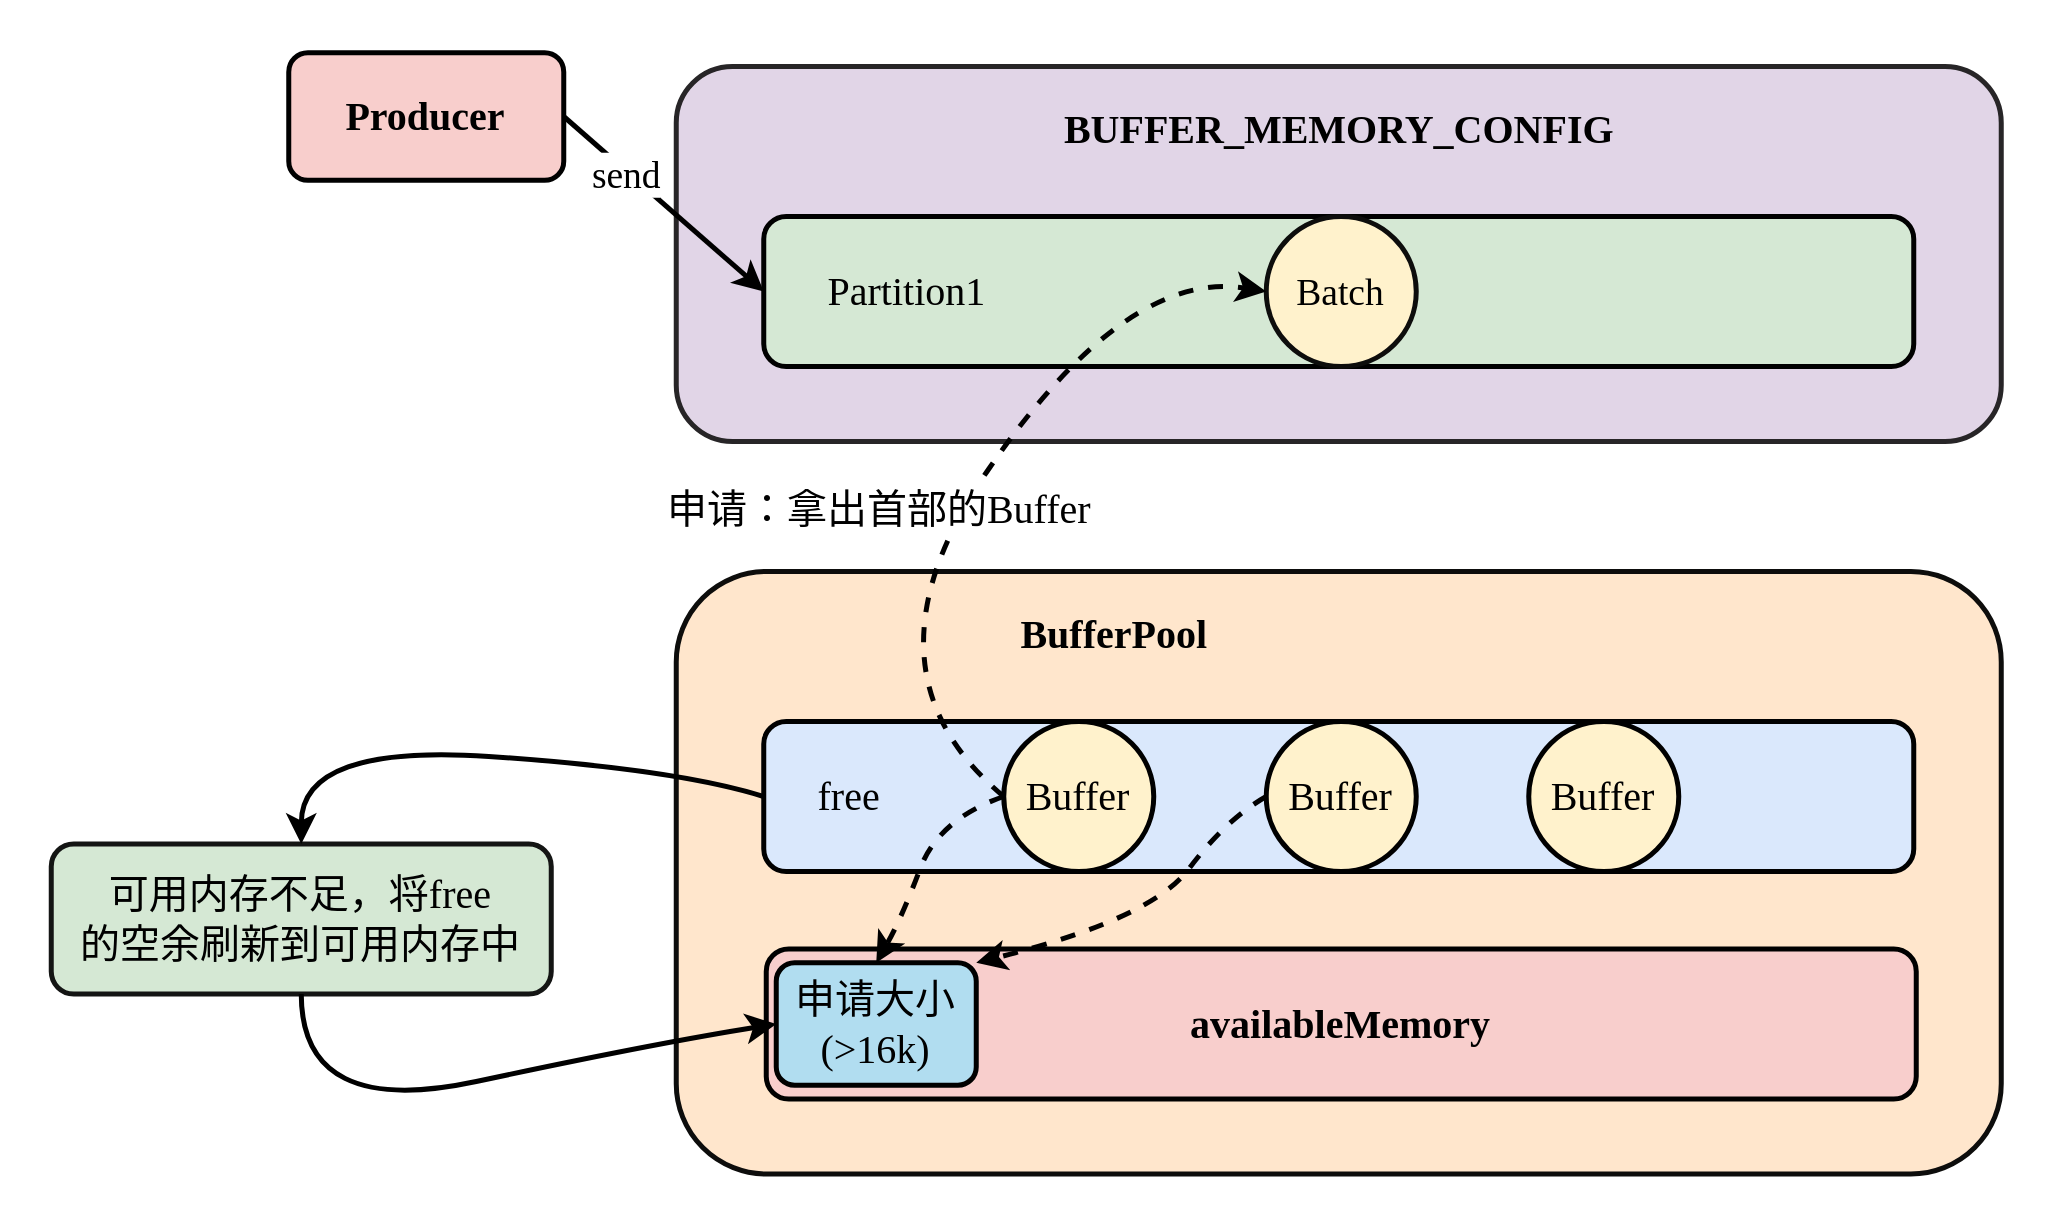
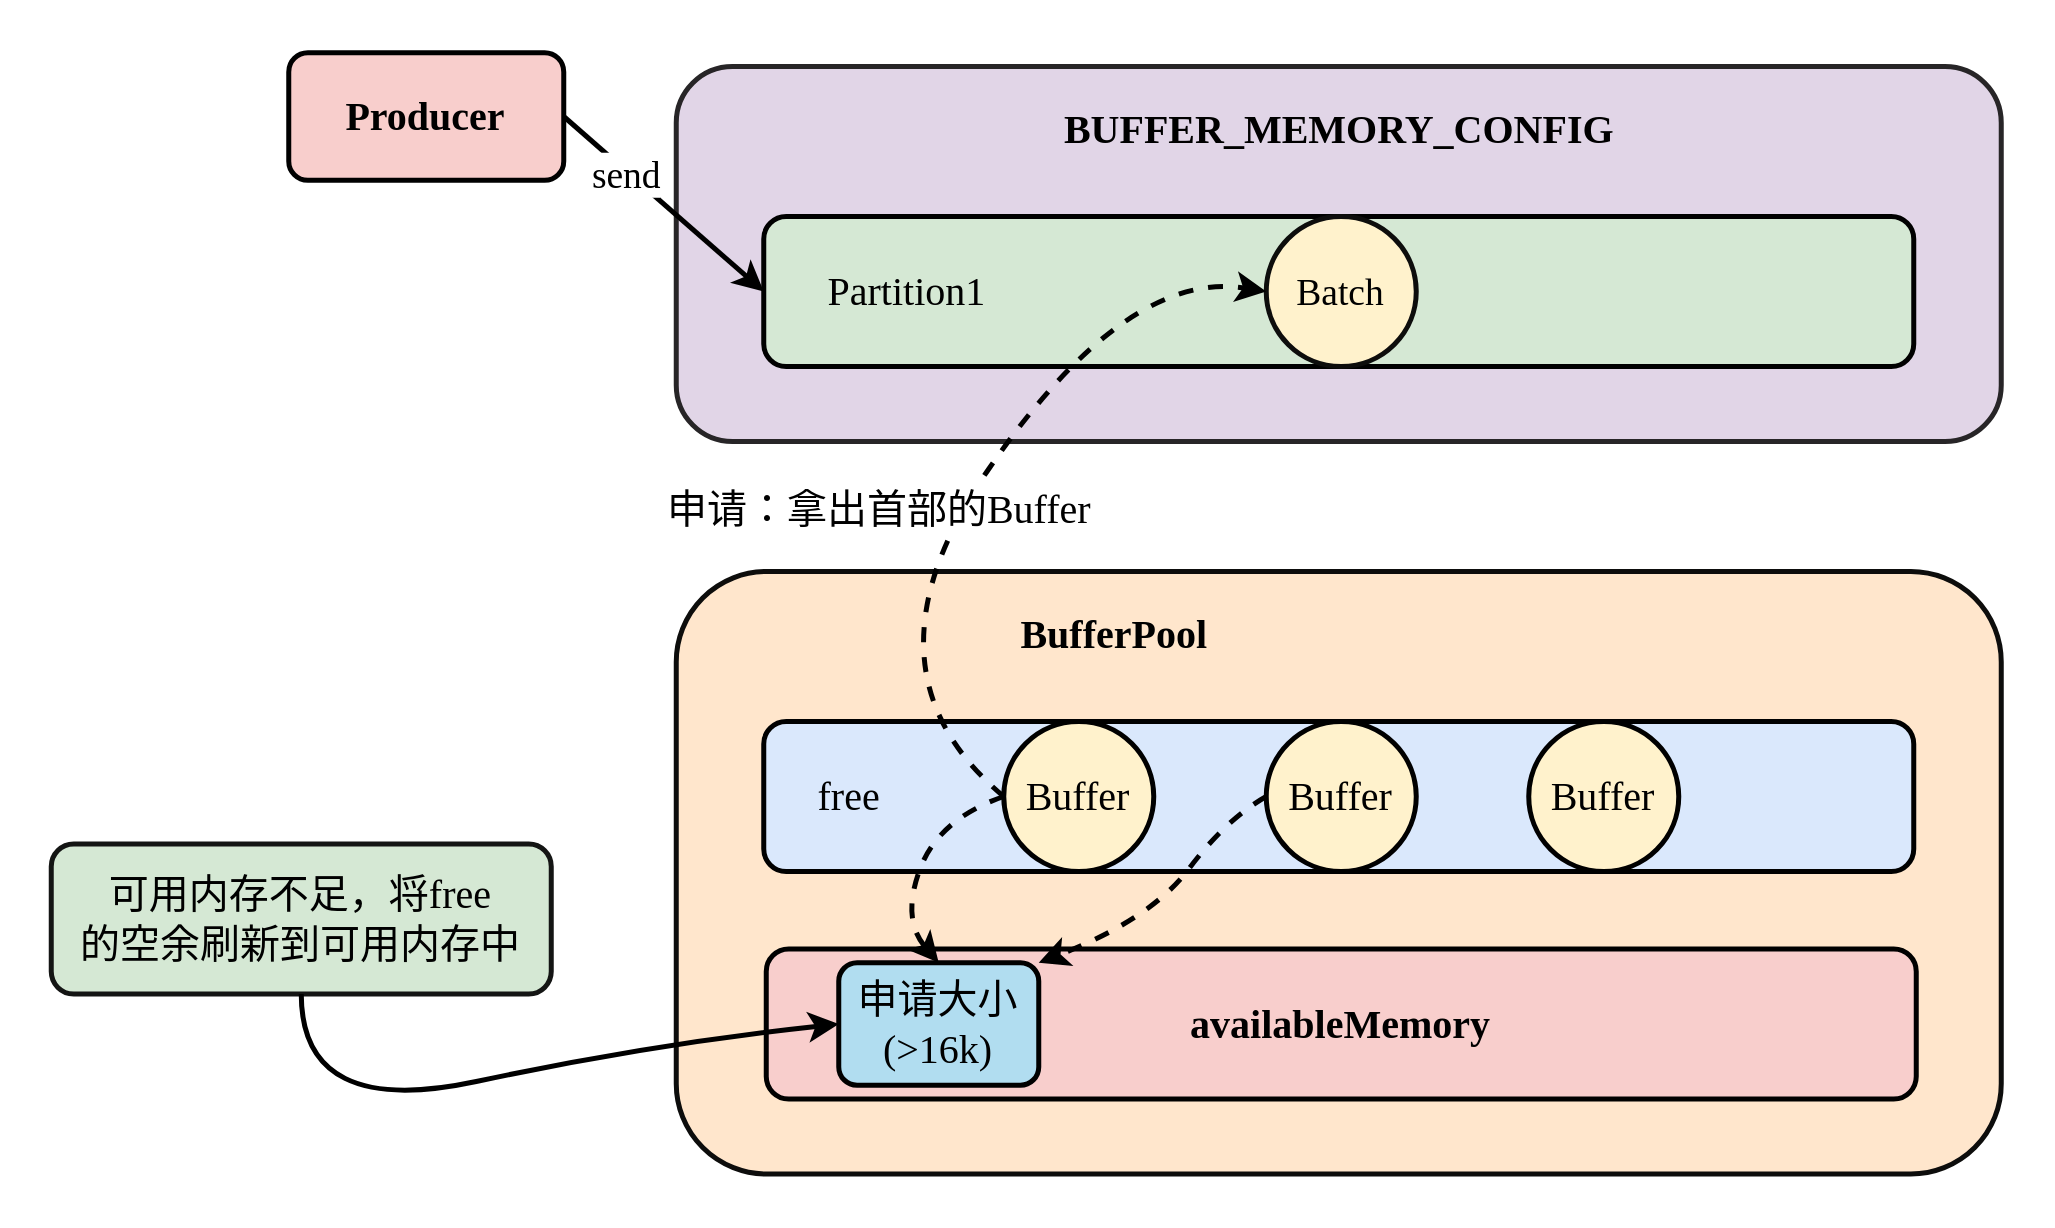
edge "free" -> "可用内存不足，将free 的空余刷新到可用内存中": removed
node "申请大小(>16k)": moved (876, 1024) -> (939, 1024)
